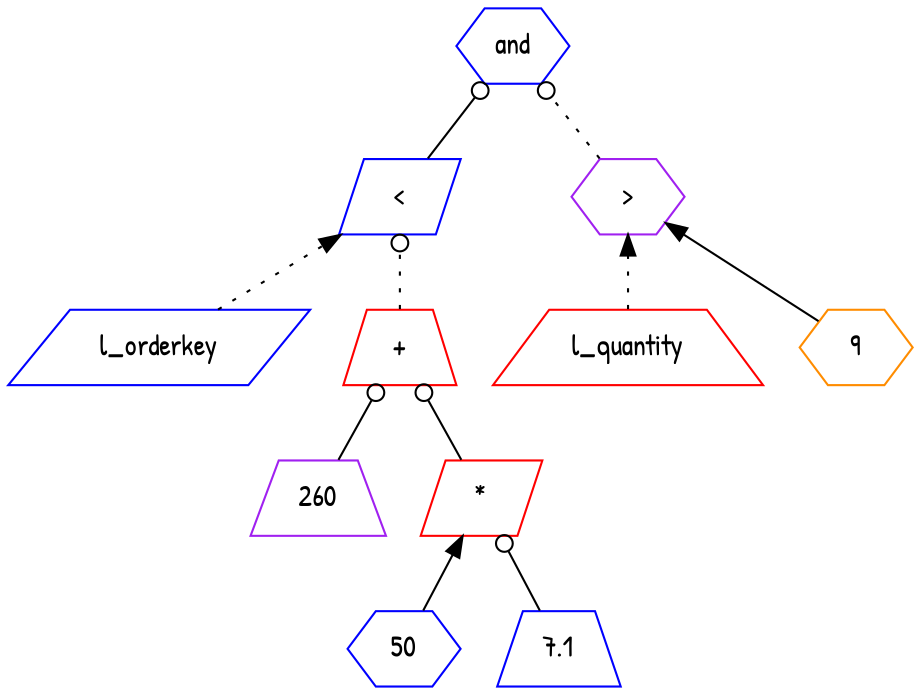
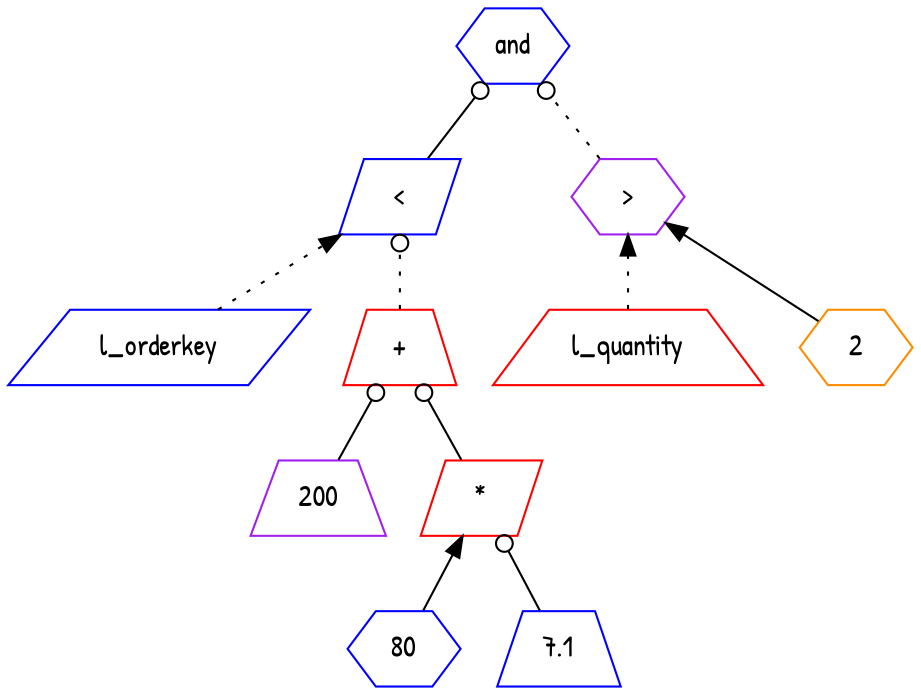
node "9": label "9" -> "2"
node "260": label "260" -> "200"
node "50": label "50" -> "80"
